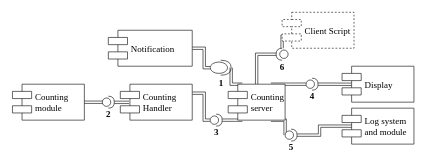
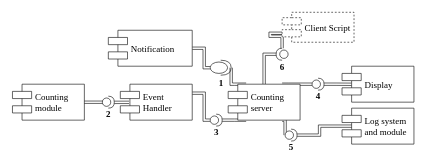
node "Client Script": size 72x36 -> 72x30
node "4": moved (312, 84) -> (318, 84)
node "Counting Handler": label "Counting Handler" -> "Event Handler"
node "Counting server": size 57x36 -> 72x36
